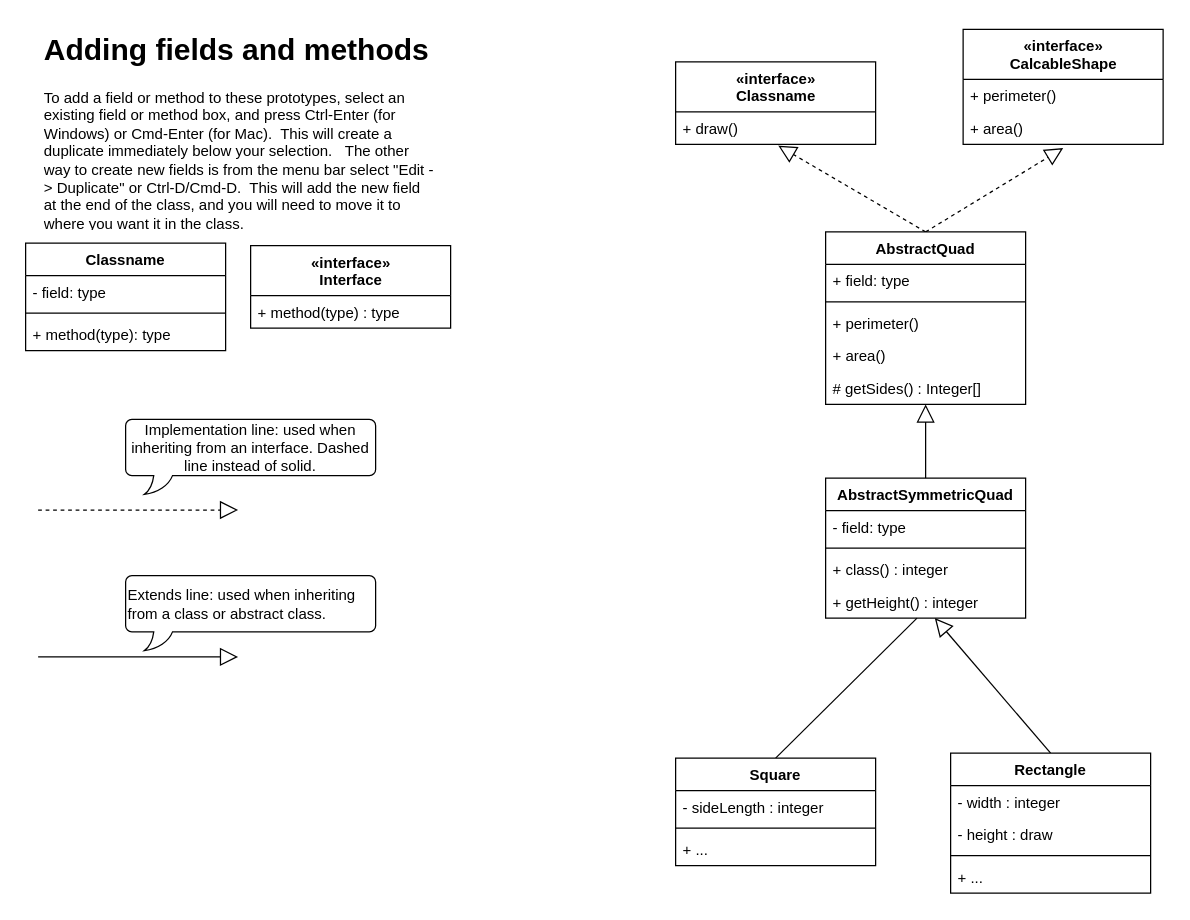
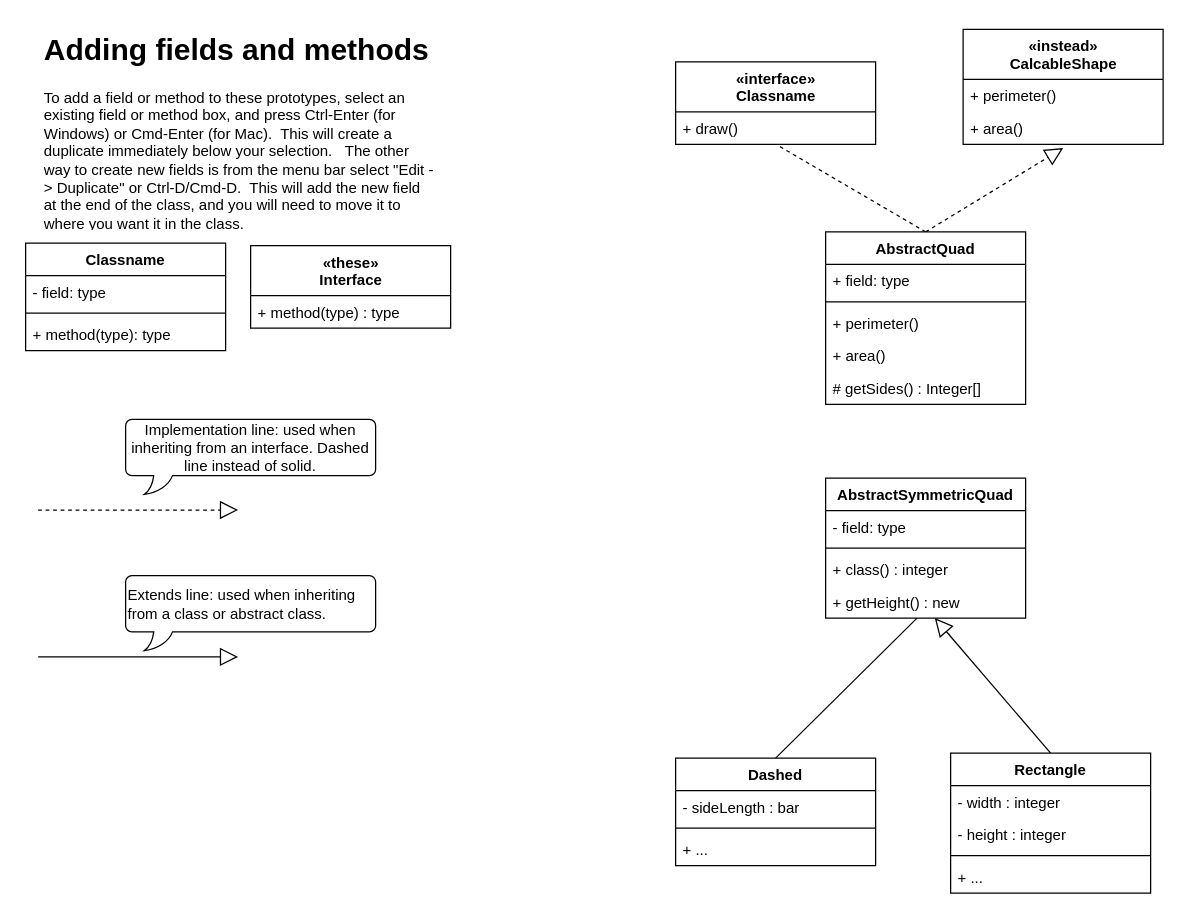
node "«interface» CalcableShape": label "«interface» CalcableShape" -> "«instead» CalcableShape"
edge "AbstractQuad" -> "+ draw()": arrowhead block -> none
node "«interface» Interface": label "«interface» Interface" -> "«these» Interface"
edge "AbstractSymmetricQuad" -> "AbstractQuad": removed
node "+ getHeight() : integer": label "+ getHeight() : integer" -> "+ getHeight() : new"
node "Square": label "Square" -> "Dashed"
node "- sideLength : integer": label "- sideLength : integer" -> "- sideLength : bar"
node "- height : draw": label "- height : draw" -> "- height : integer"
